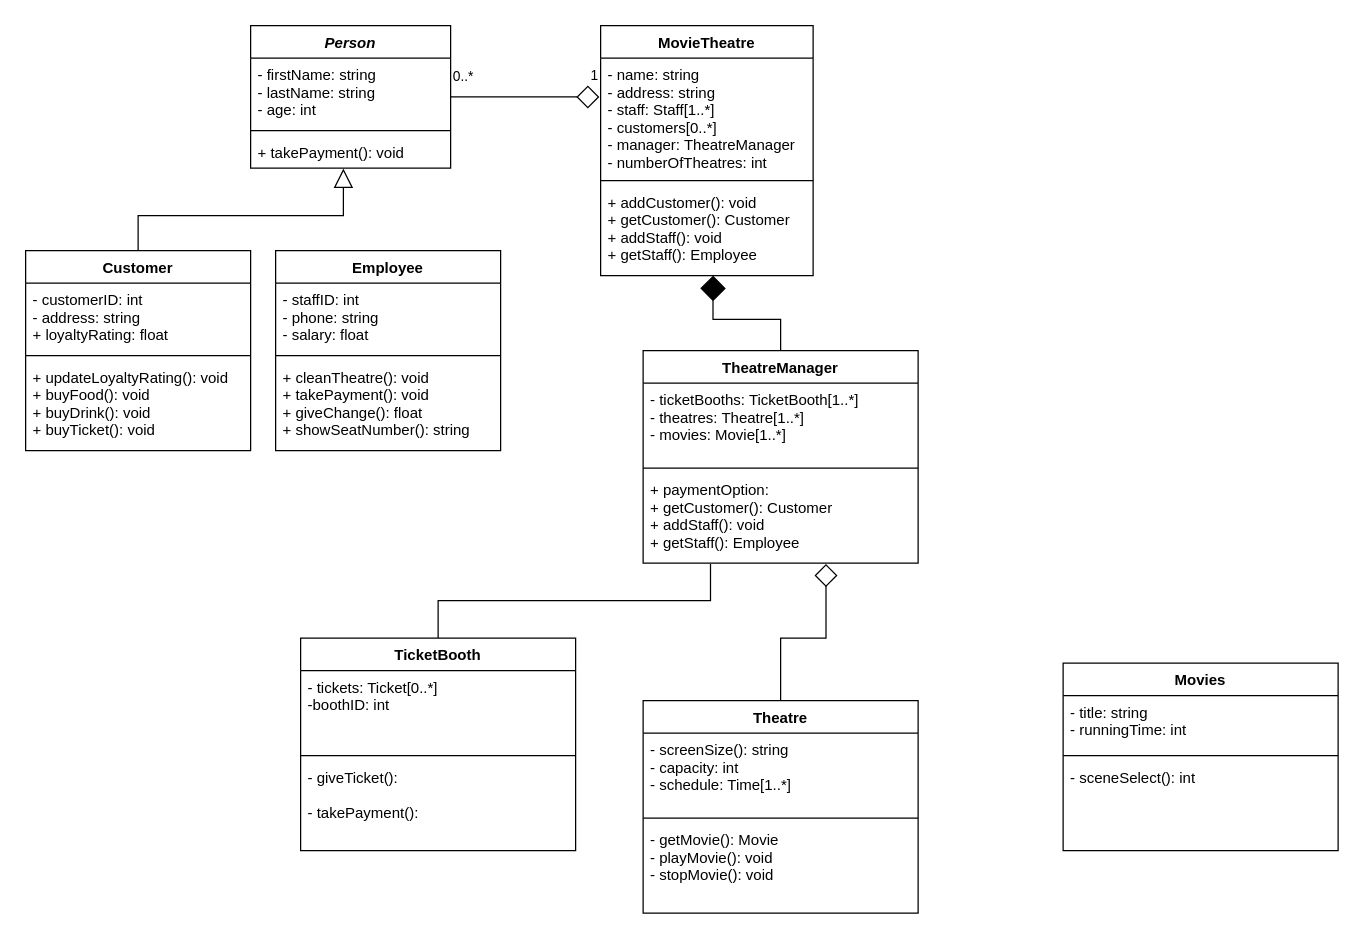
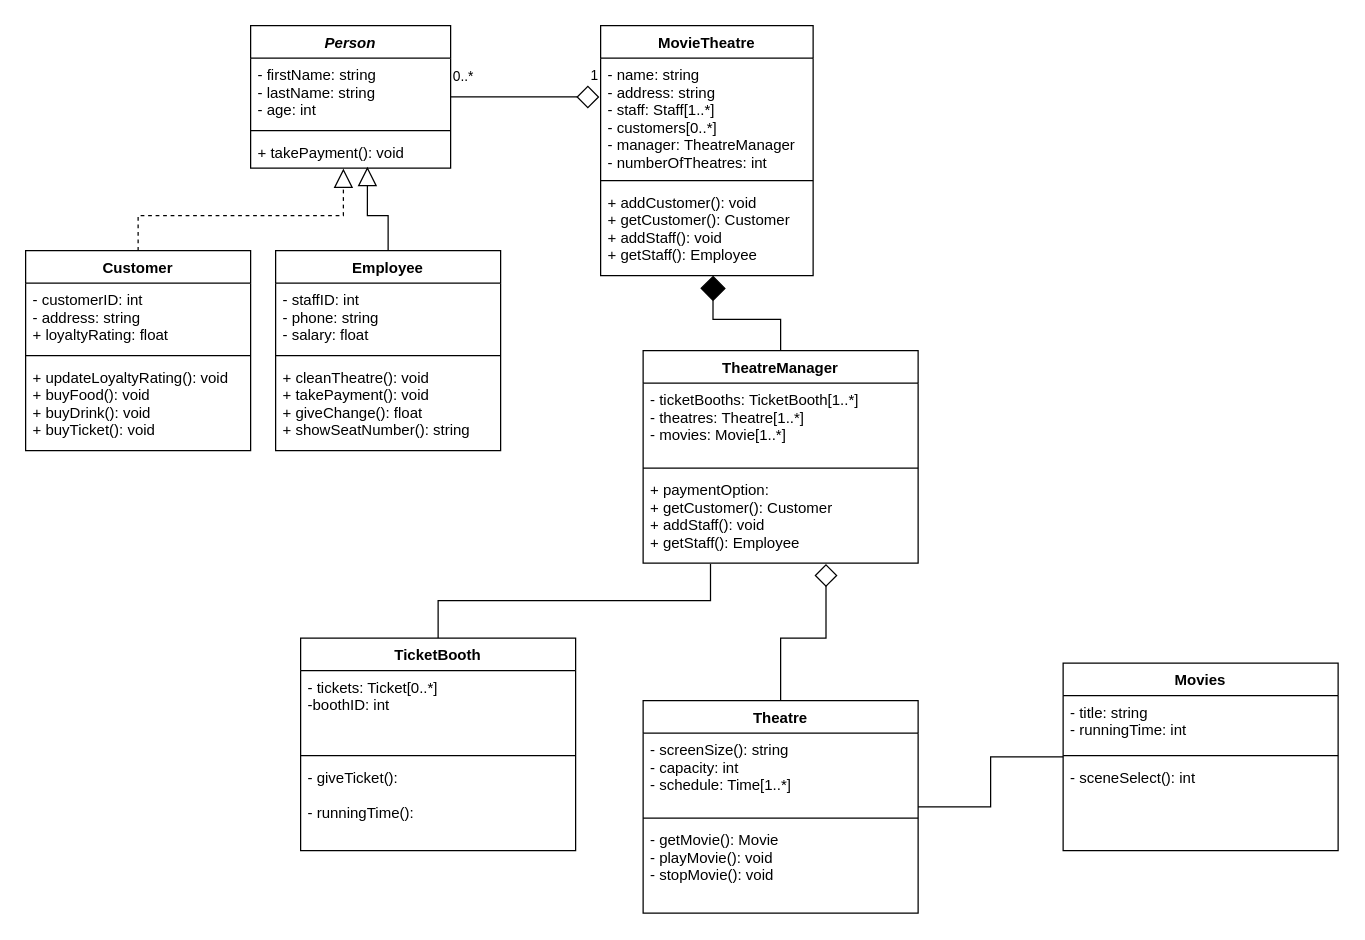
edge "Customer" -> "+ takePayment(): void": style solid -> dashed
edge "Employee" -> "+ takePayment(): void": added
node "- giveTicket(): - takePayment():": label "- giveTicket(): - takePayment():" -> "- giveTicket(): - runningTime():"
edge "Movies" -- "Theatre": added
